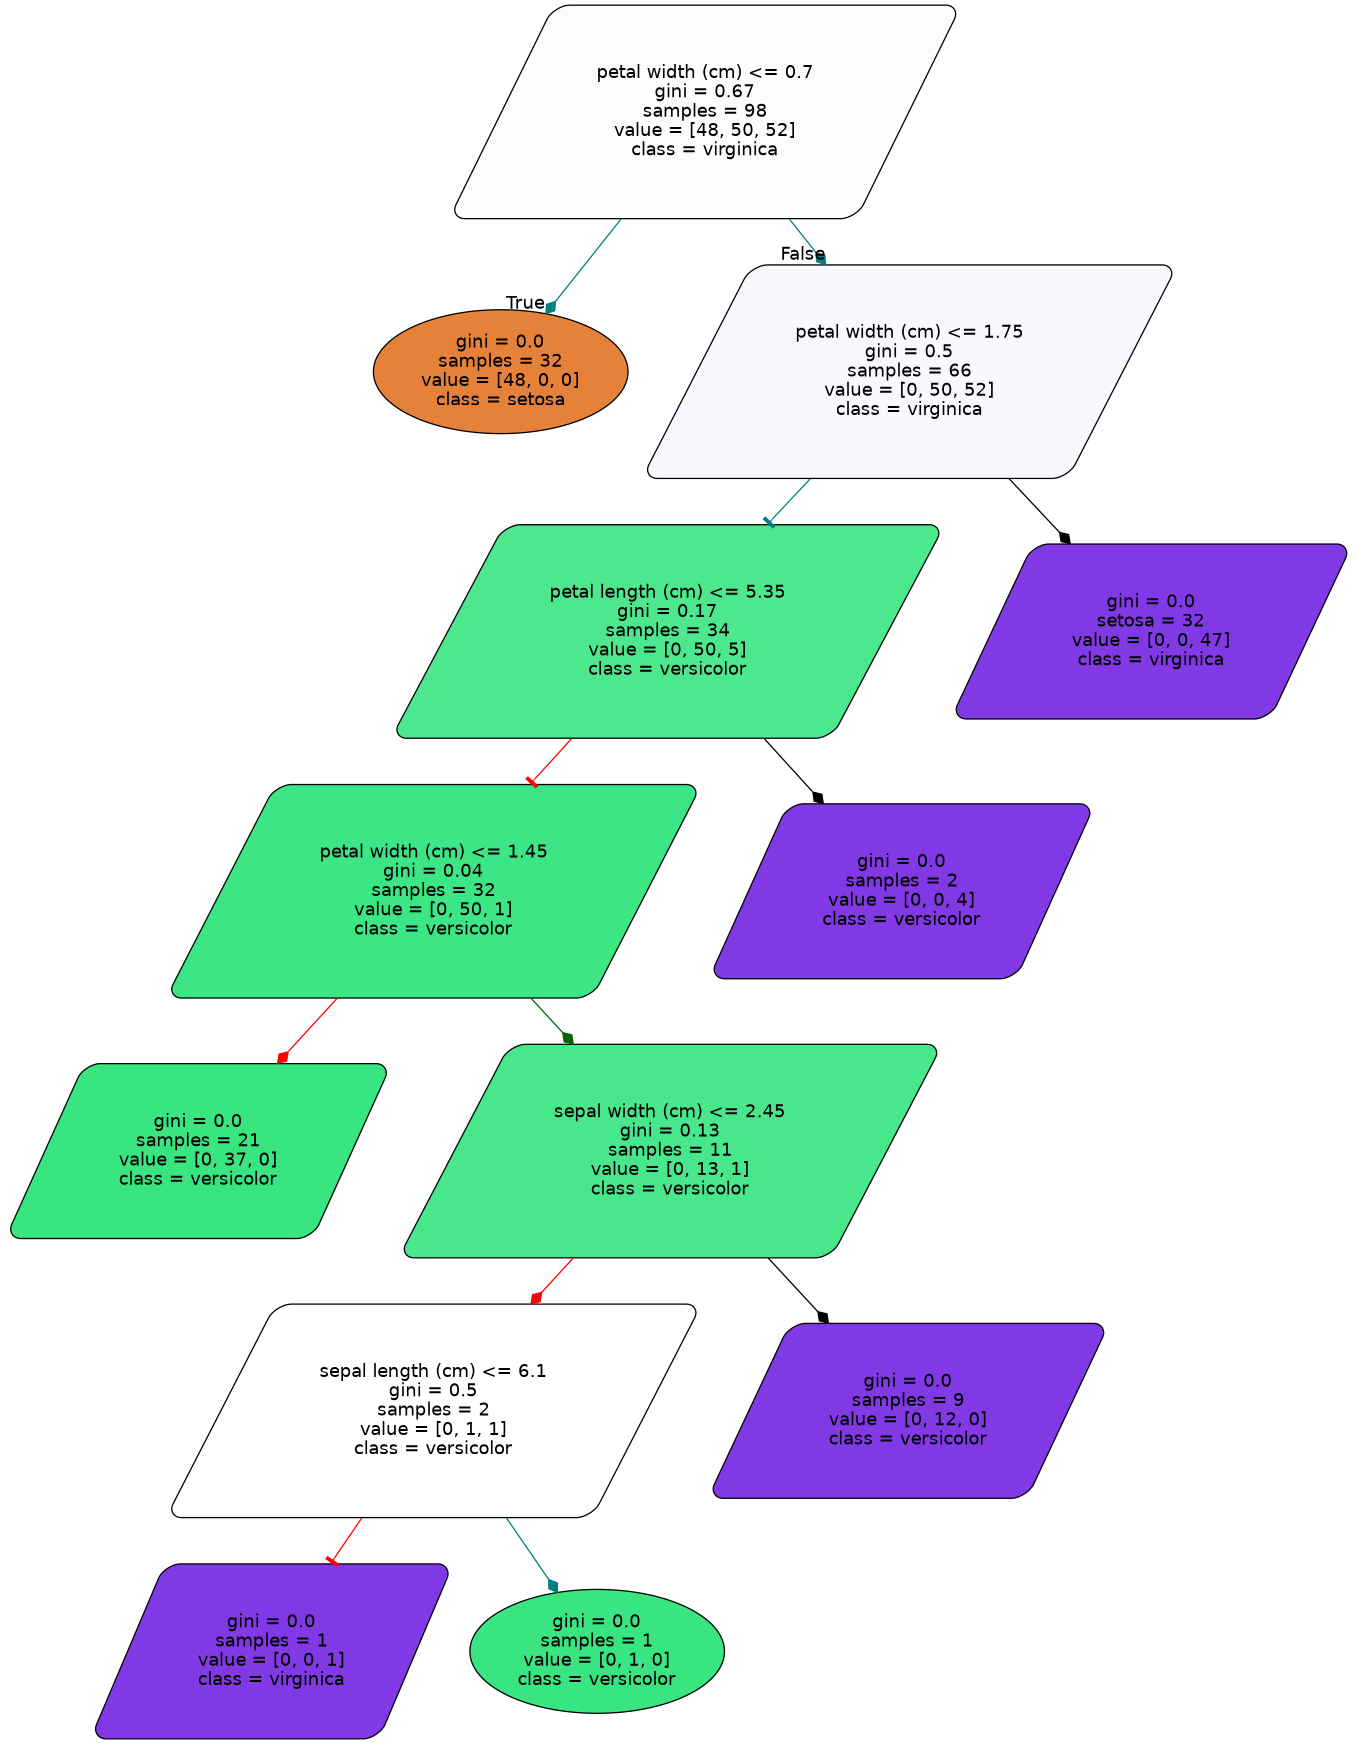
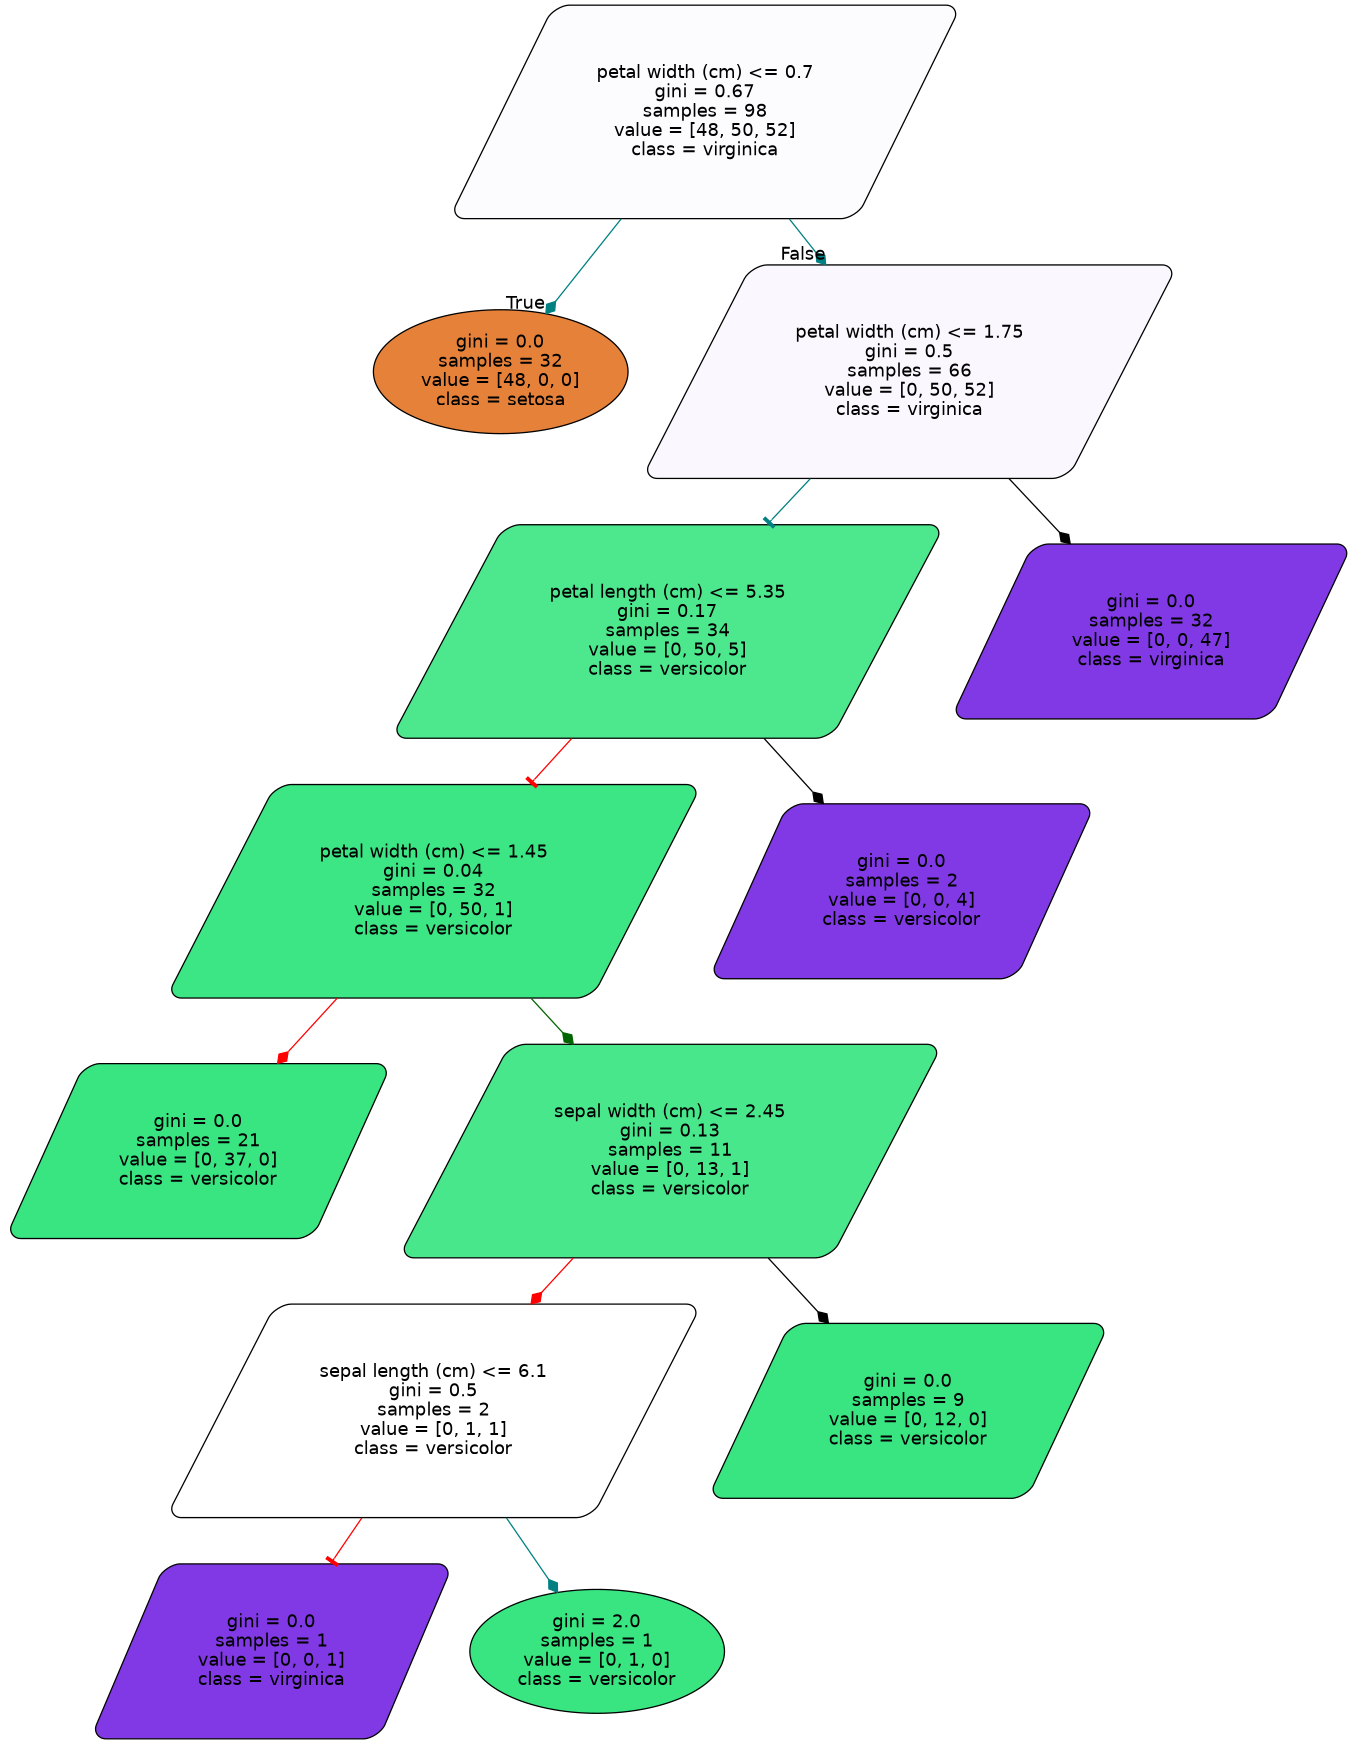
node "gini = 0.0 setosa = 32 value = [0, 0, 47] class = virginica": label "gini = 0.0 setosa = 32 value = [0, 0, 47] class = virginica" -> "gini = 0.0 samples = 32 value = [0, 0, 47] class = virginica"
node "gini = 0.0 samples = 9 value = [0, 12, 0] class = versicolor": fillcolor #8139e5 -> #39e581
node "gini = 0.0 samples = 1 value = [0, 1, 0] class = versicolor": label "gini = 0.0 samples = 1 value = [0, 1, 0] class = versicolor" -> "gini = 2.0 samples = 1 value = [0, 1, 0] class = versicolor"
